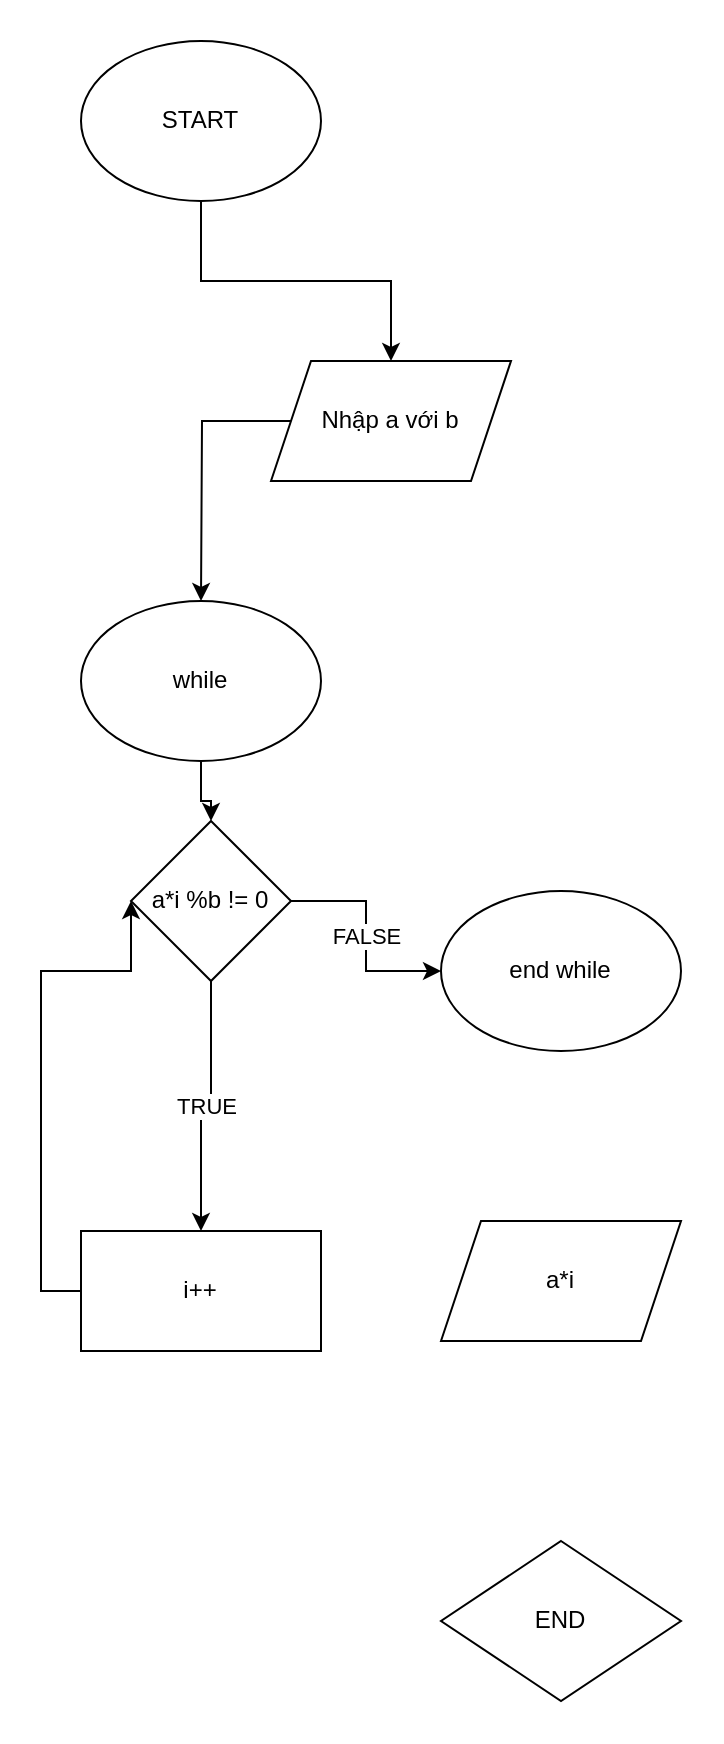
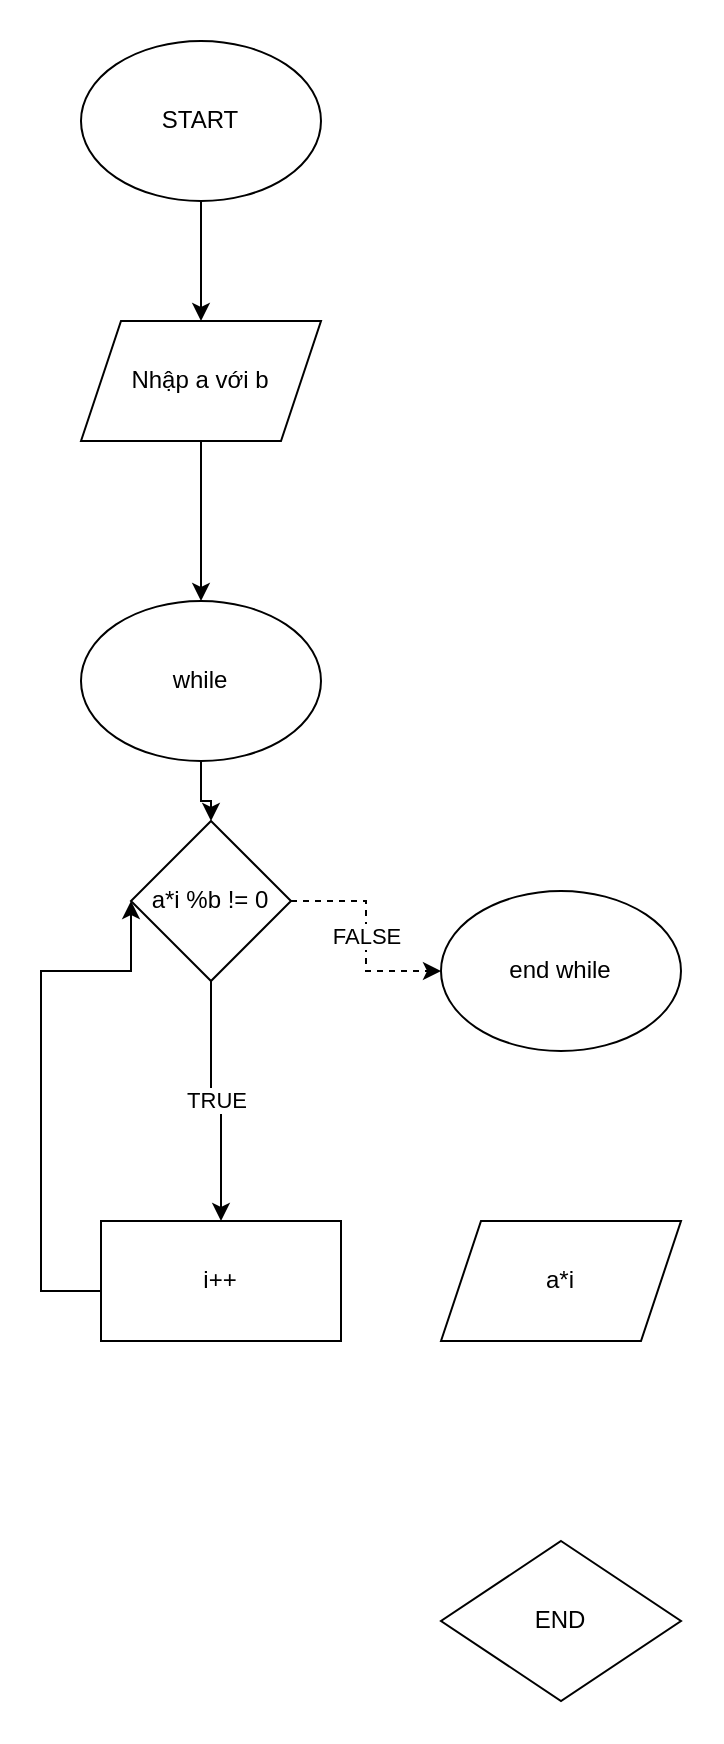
node "Nhập a với b": moved (391, 421) -> (201, 381)
edge "a*i %b != 0" -> "end while": style solid -> dashed
node "i++": moved (201, 1291) -> (221, 1281)
